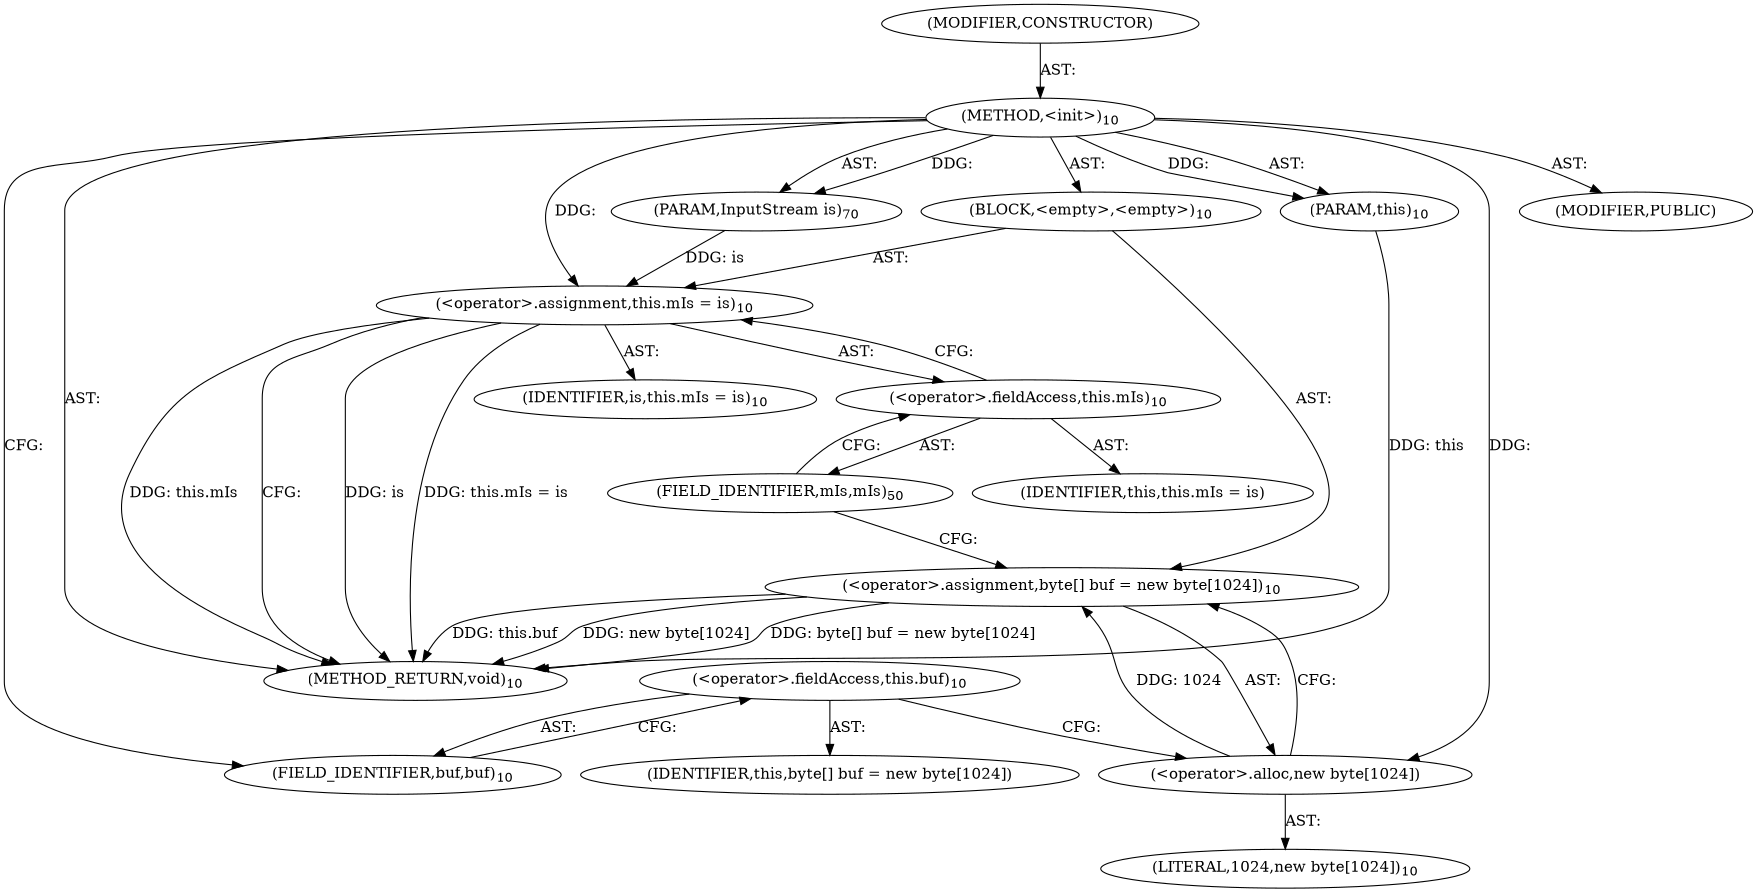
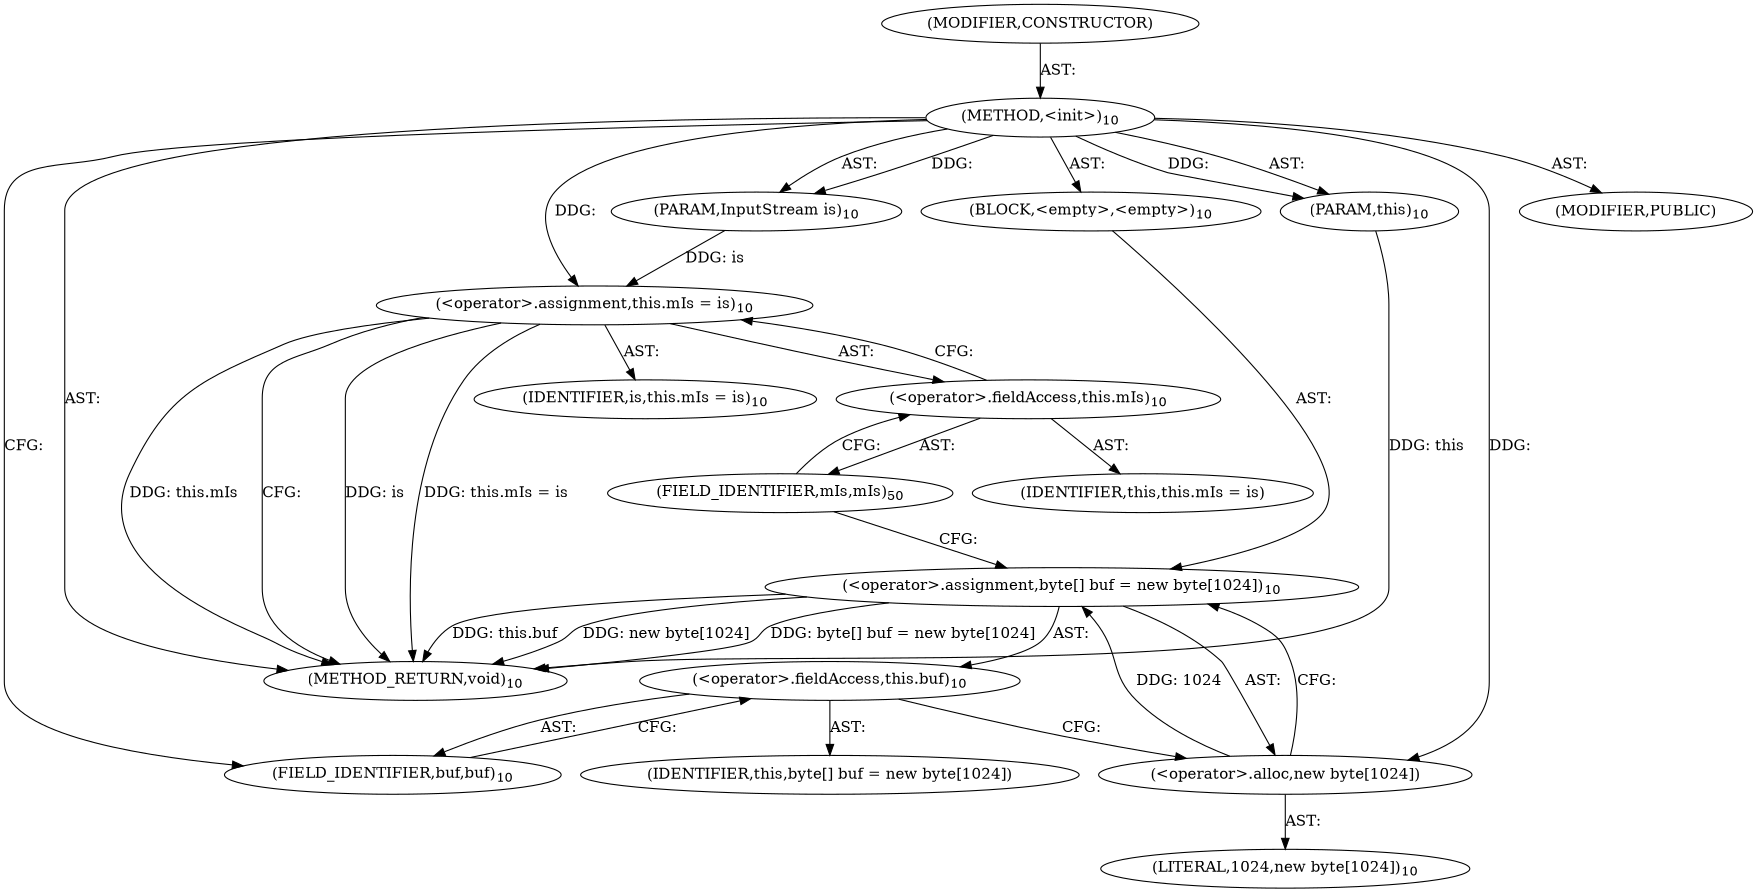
node "(PARAM,InputStream is)": text "70" -> "10"
edge "(BLOCK,<empty>,<empty>)" -> "(<operator>.assignment,this.mIs = is)": removed, label "AST:"
edge "(<operator>.assignment,byte[] buf = new byte[1024])" -> "(<operator>.fieldAccess,this.buf)": added, label "AST:"
